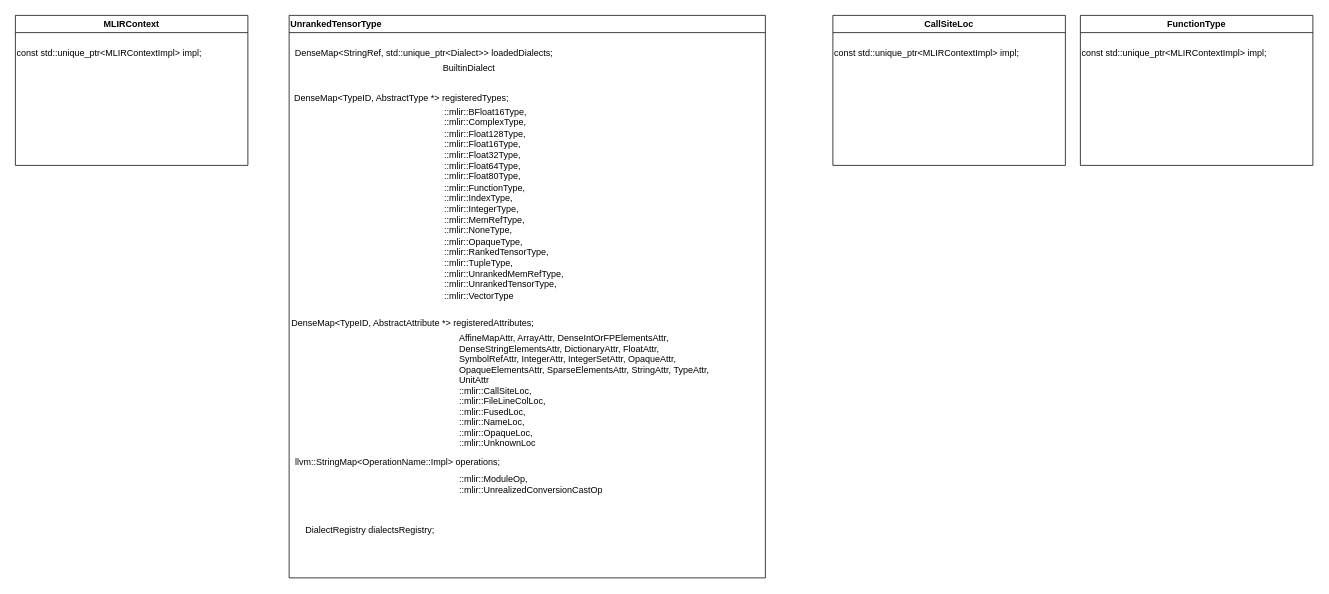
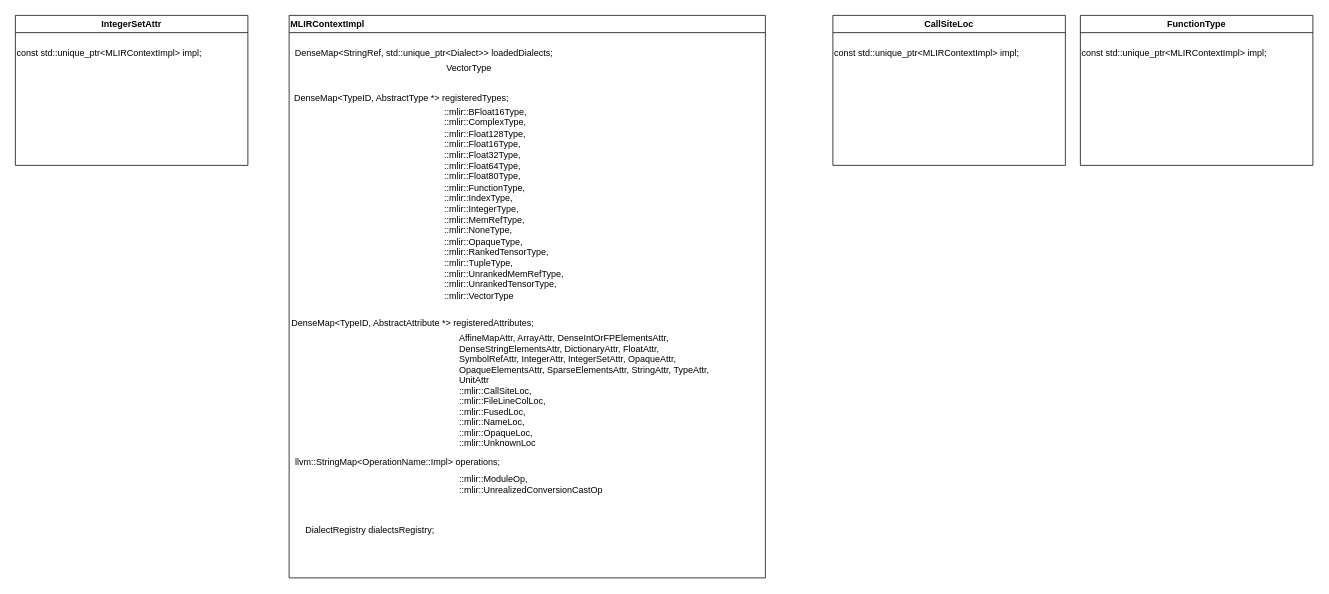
node "MLIRContext": label "MLIRContext" -> "IntegerSetAttr"
node "UnrankedTensorType": label "UnrankedTensorType" -> "MLIRContextImpl"
node "BuiltinDialect": label "BuiltinDialect" -> "VectorType"
